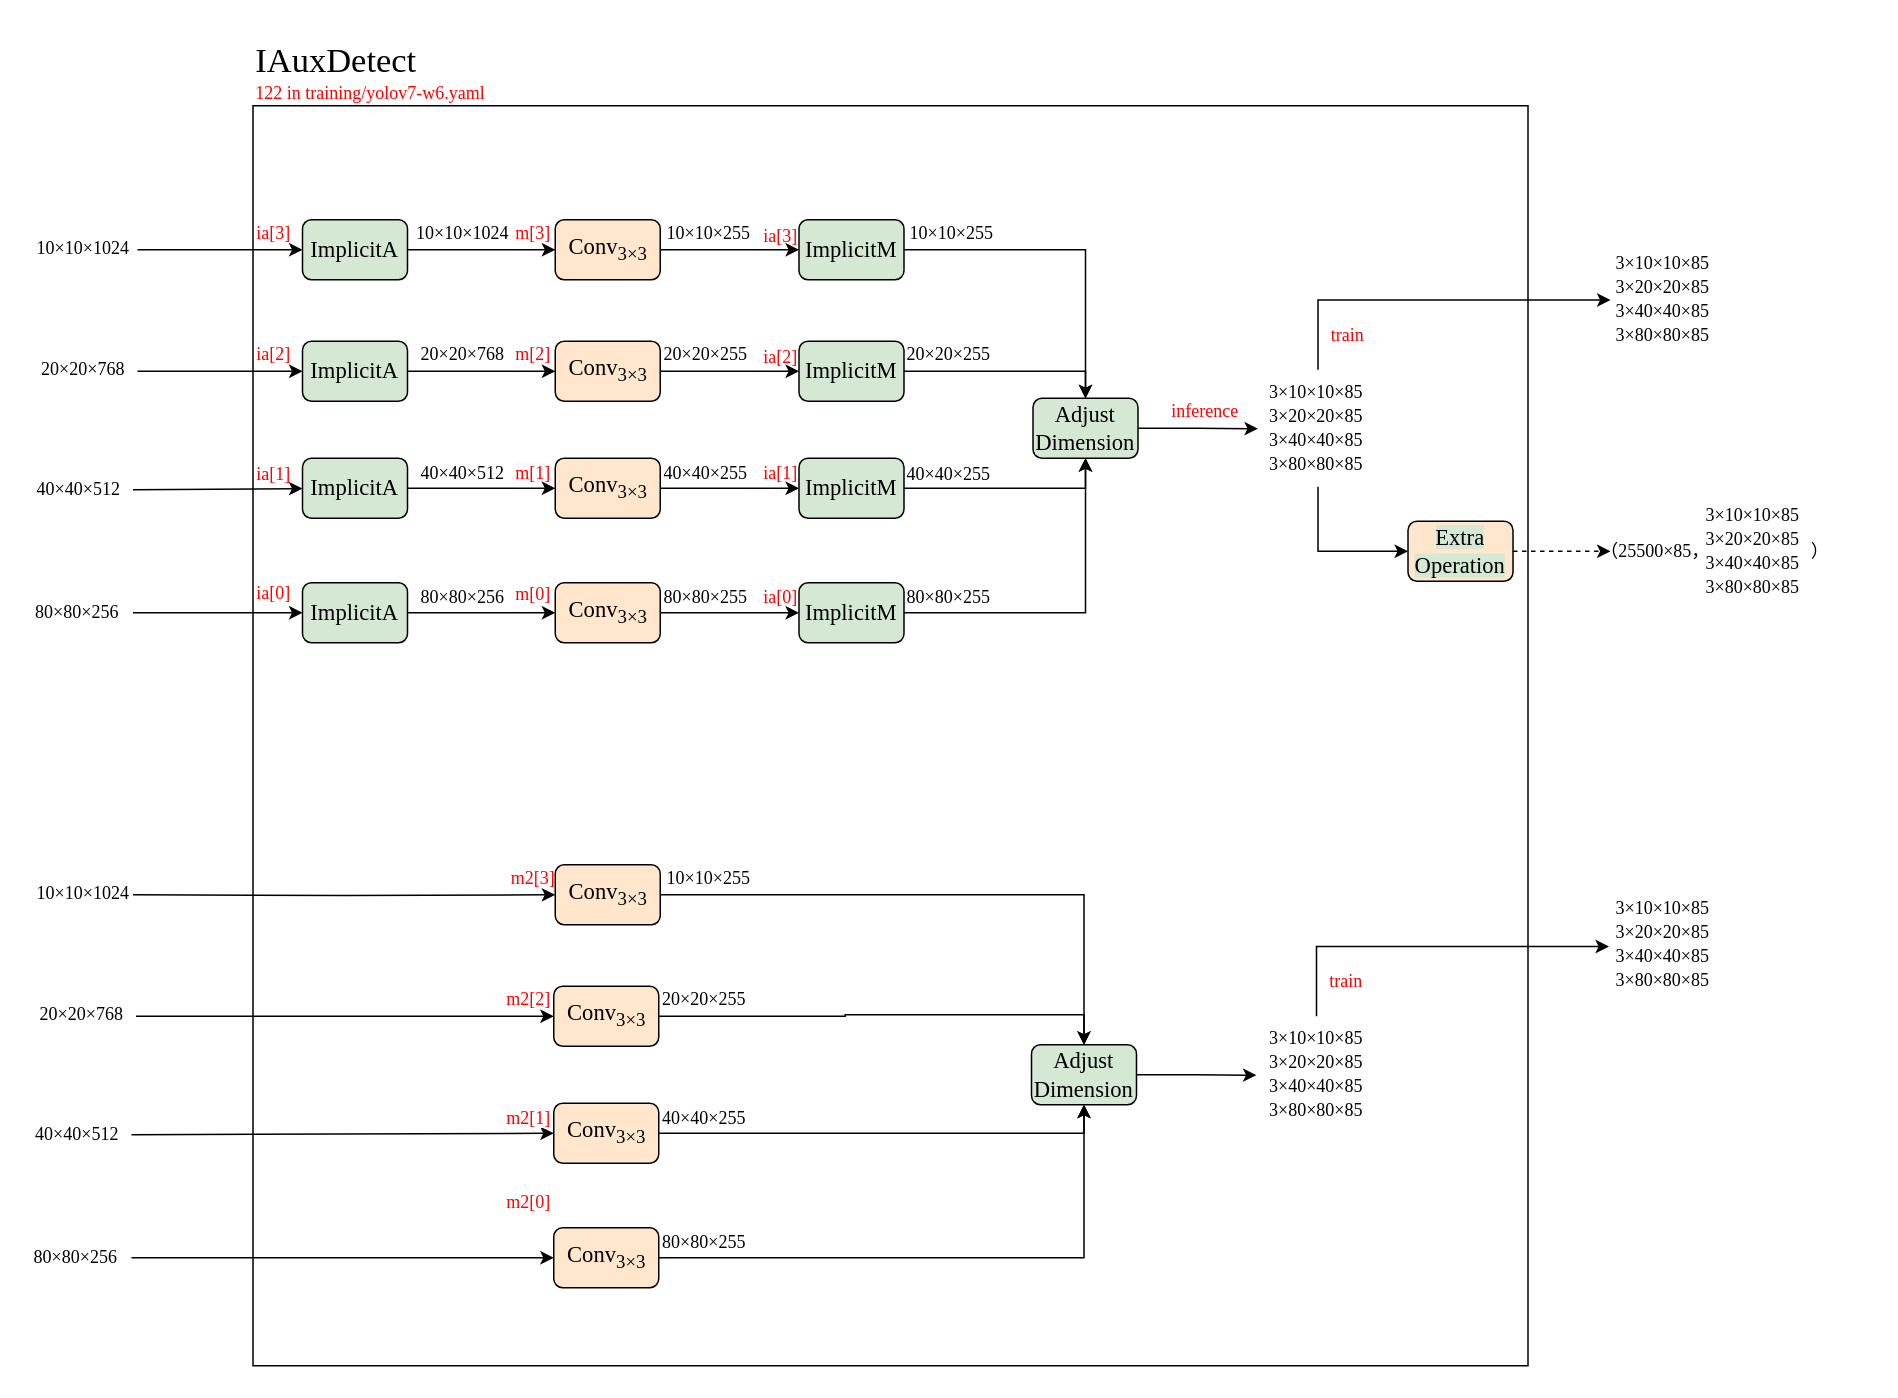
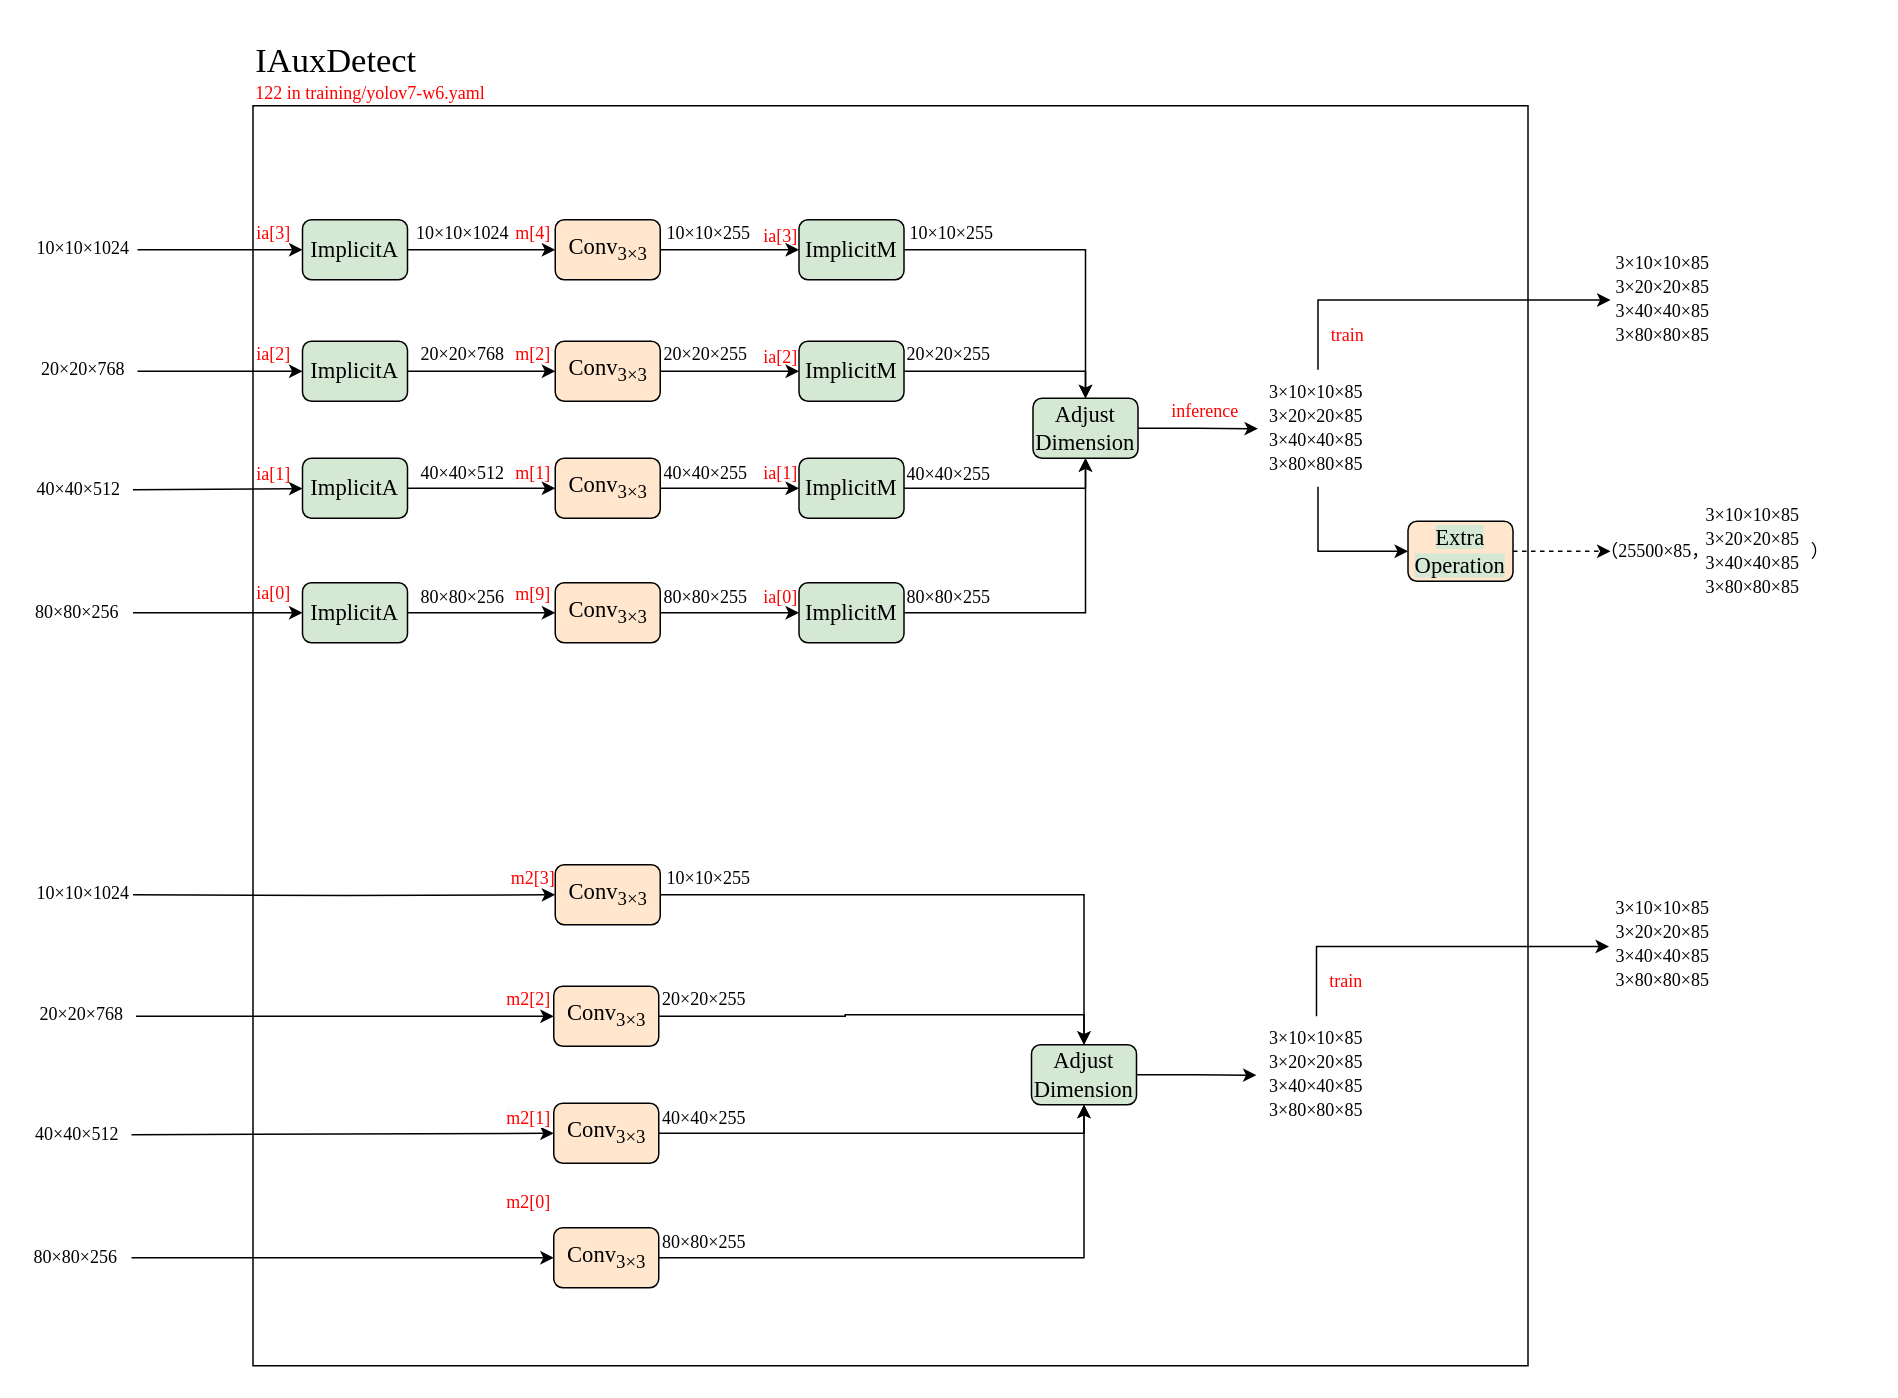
node "m[3]": label "m[3]" -> "m[4]"
node "m[0]": label "m[0]" -> "m[9]"
